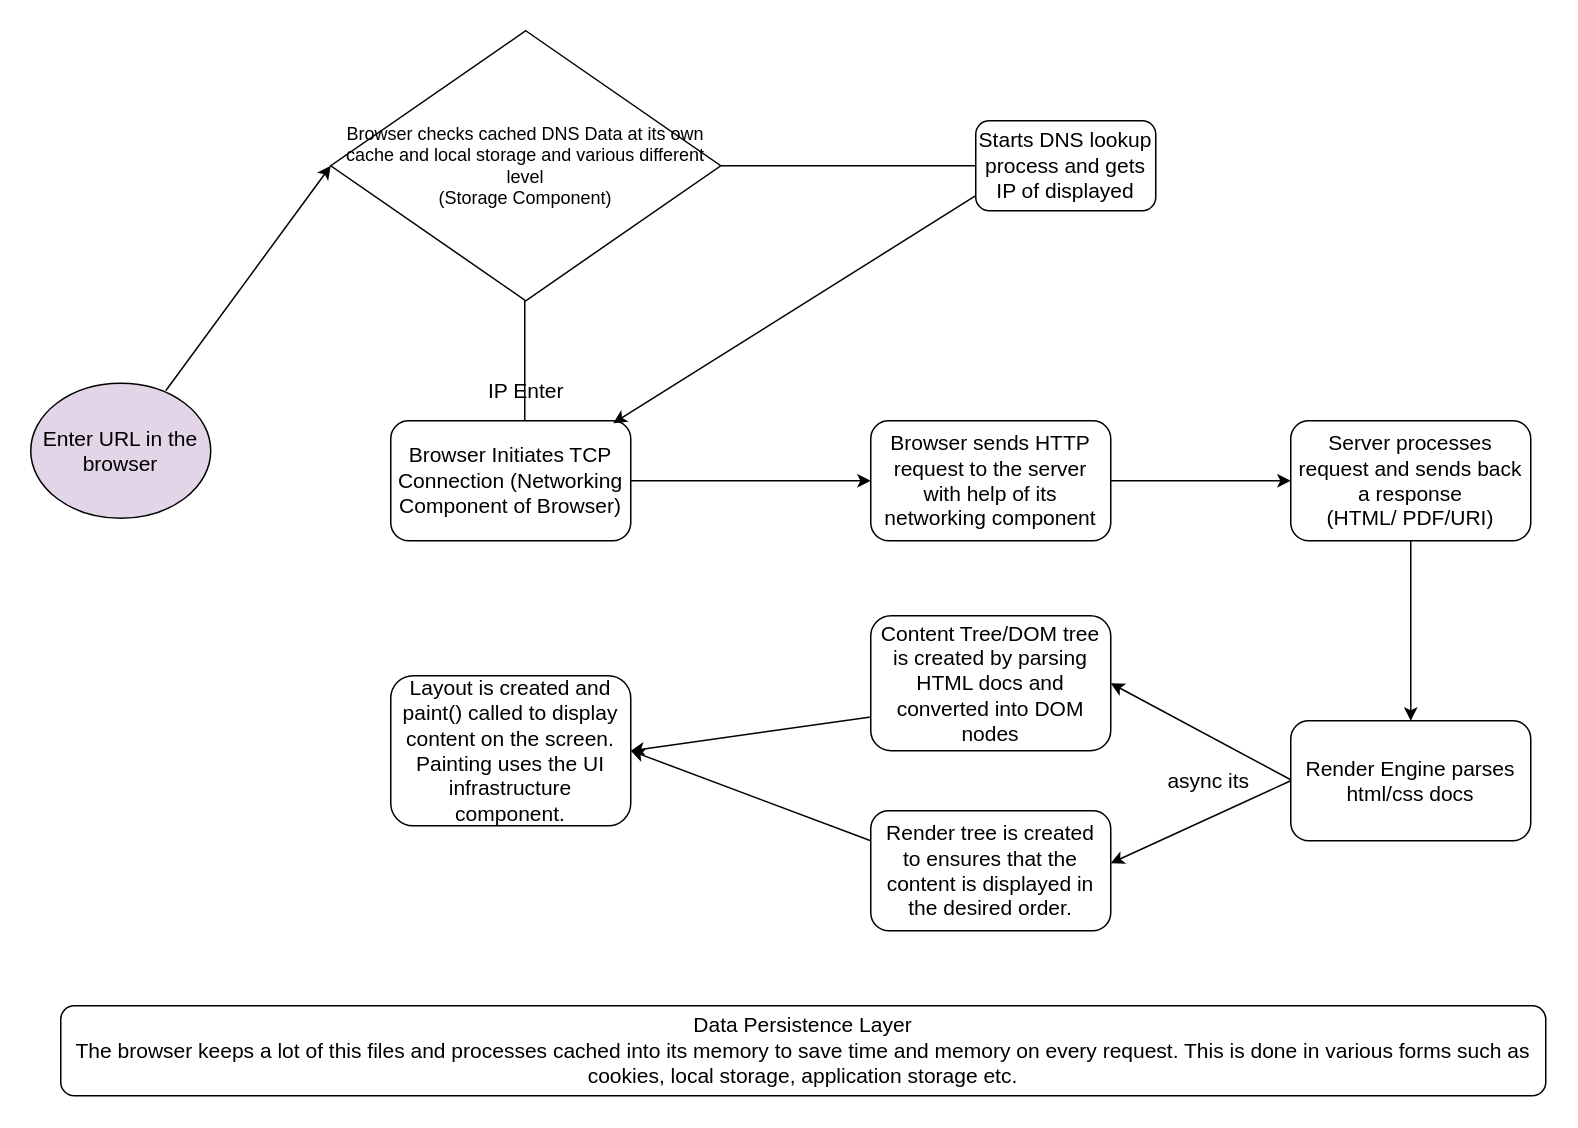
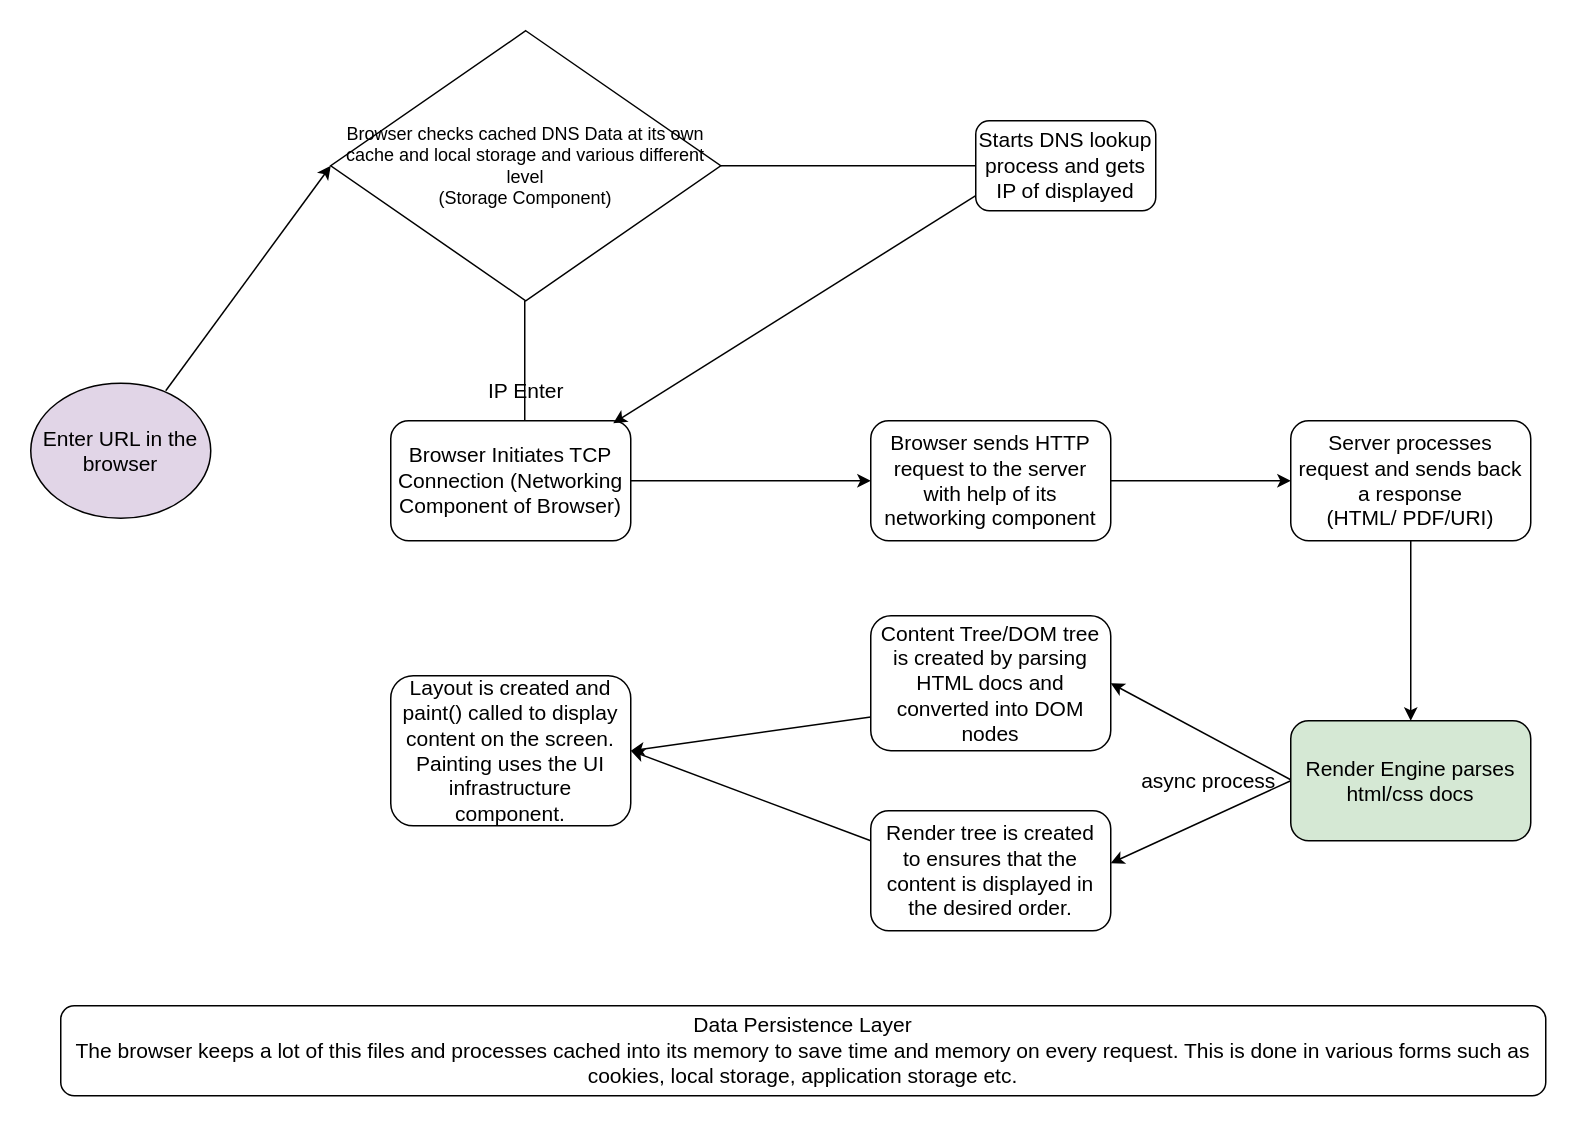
node "async its": label "async its" -> "async process"
node "Render Engine parses html/css docs": fillcolor #ffffff -> #d5e8d4
